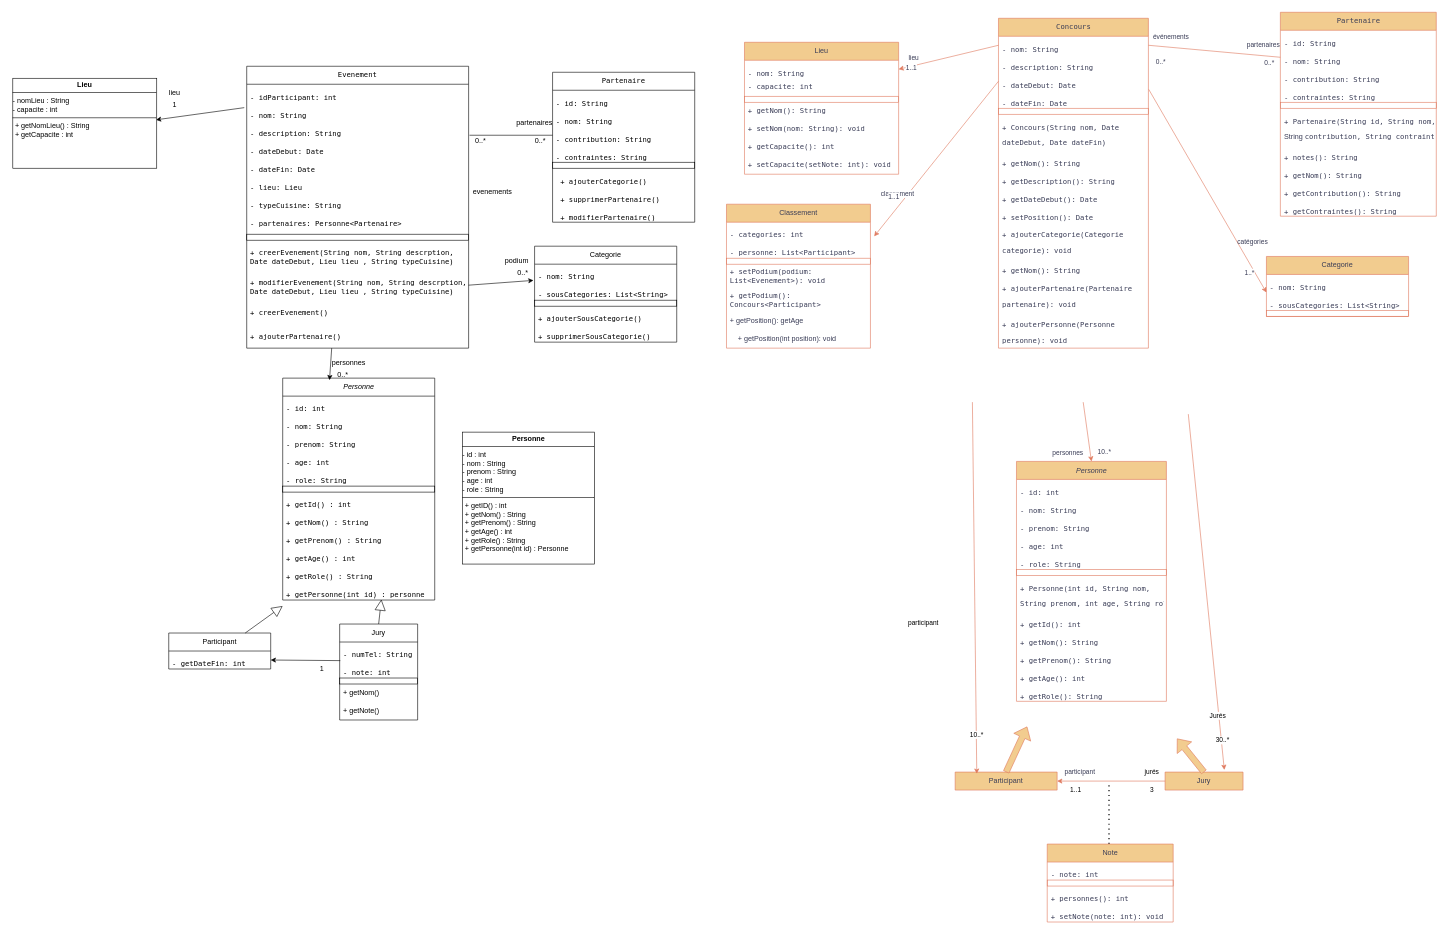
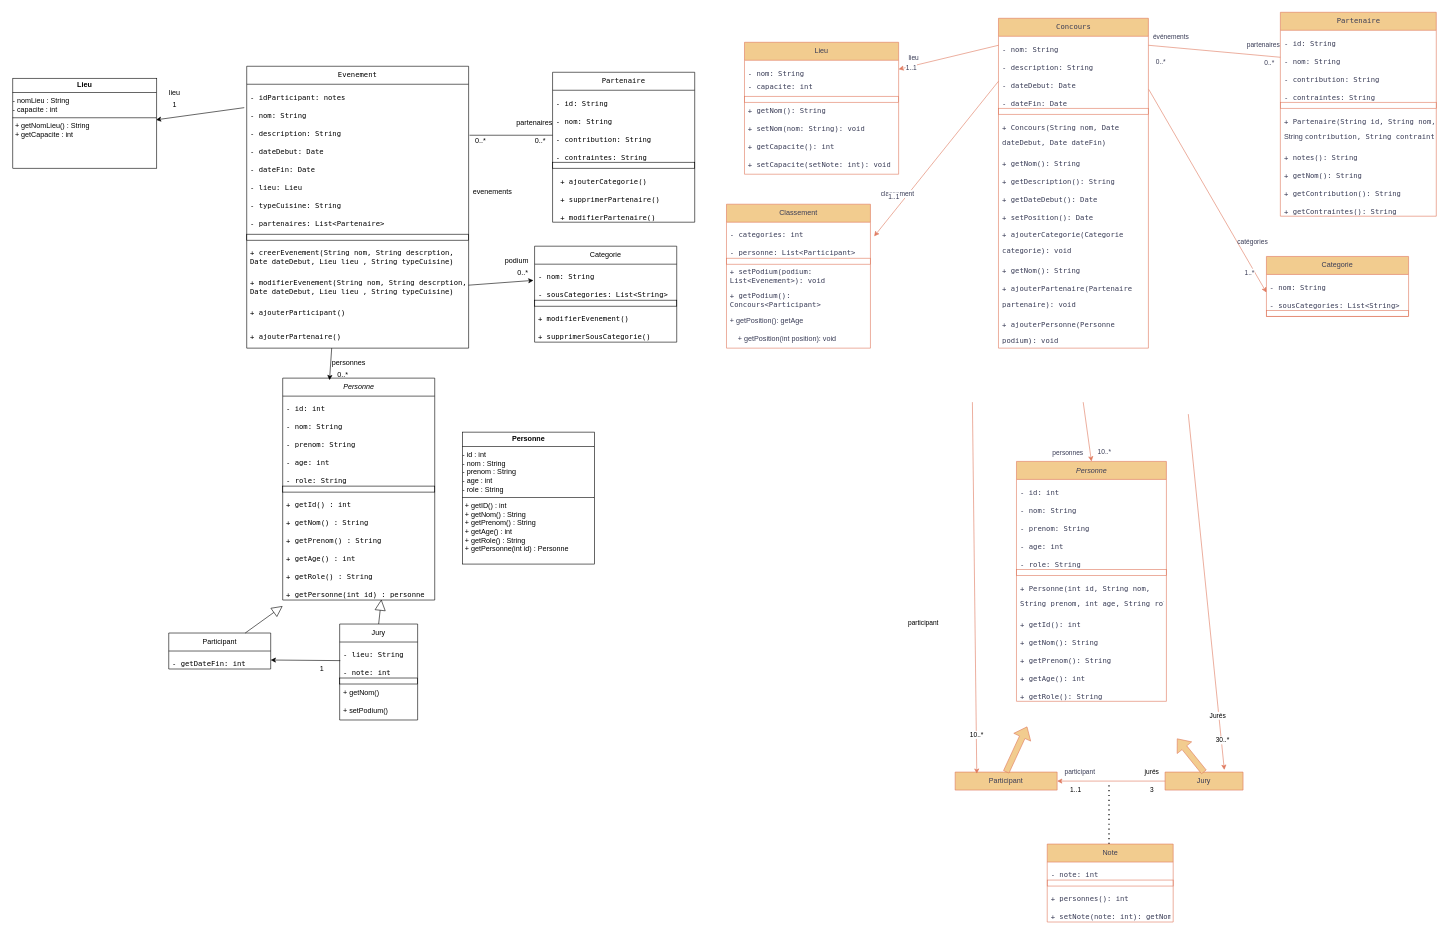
node "- idParticipant: int": label "- idParticipant: int" -> "- idParticipant: notes"
node "- partenaires: Personne<Partenaire>": label "- partenaires: Personne<Partenaire>" -> "- partenaires: List<Partenaire>"
node "+ creerEvenement()": label "+ creerEvenement()" -> "+ ajouterParticipant()"
node "+ ajouterSousCategorie()": label "+ ajouterSousCategorie()" -> "+ modifierEvenement()"
node "+ ajouterPersonne(Personnepersonne): void": label "+ ajouterPersonne(Personnepersonne): void" -> "+ ajouterPersonne(Personnepodium): void"
node "- numTel: String": label "- numTel: String" -> "- lieu: String"
node "+ getNote()": label "+ getNote()" -> "+ setPodium()"
node "+ setNote(note: int): void": label "+ setNote(note: int): void" -> "+ setNote(note: int): getNom"
